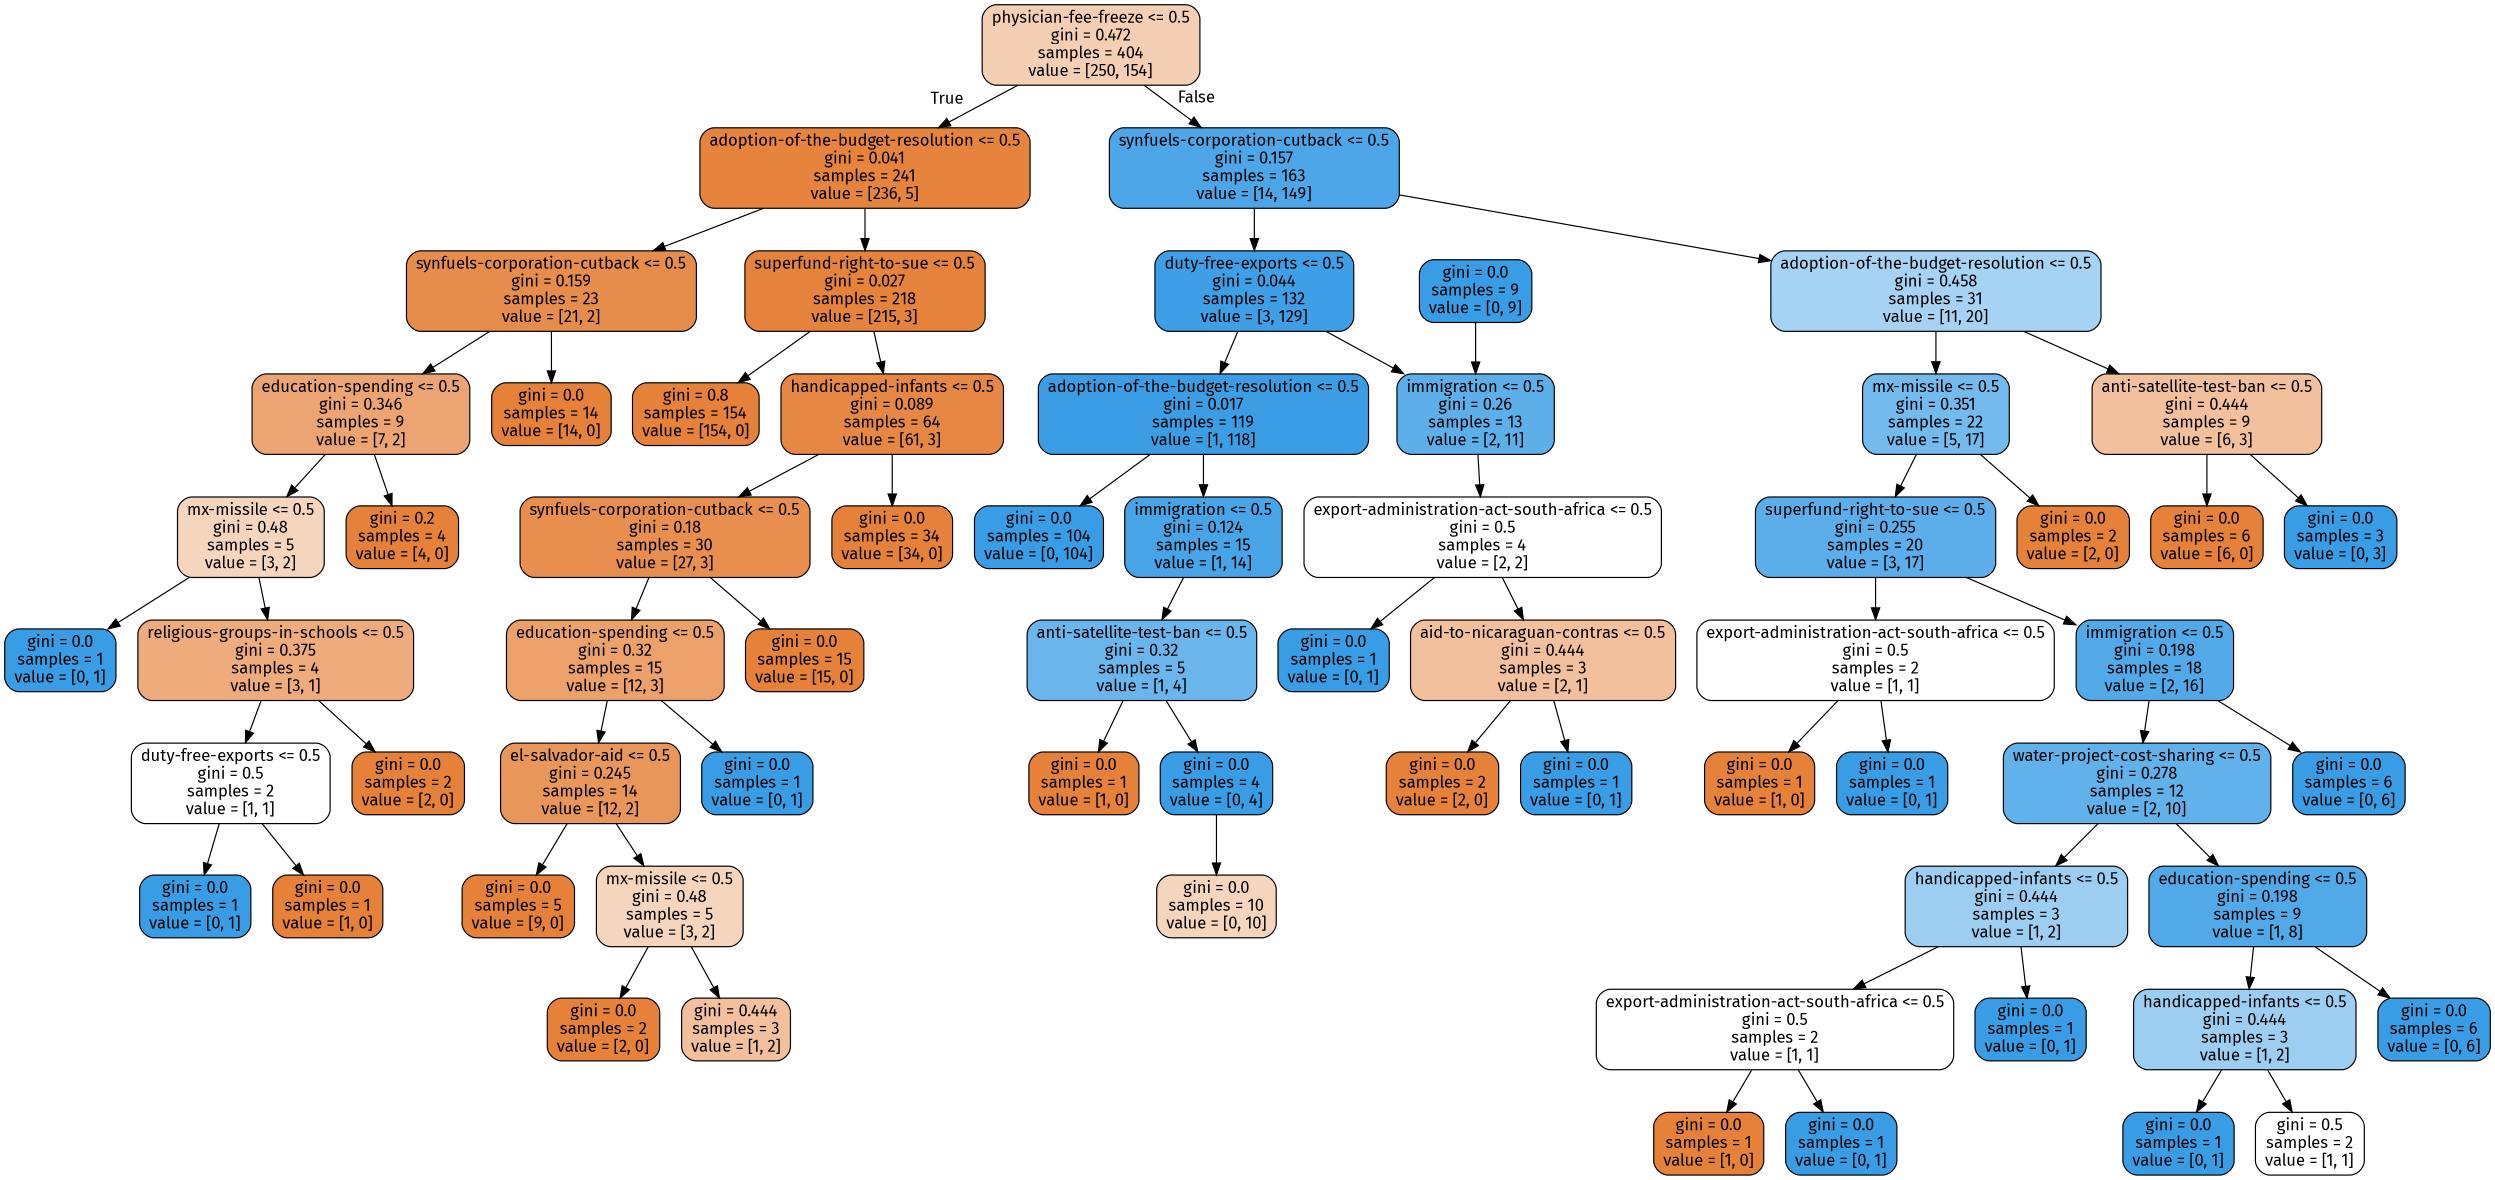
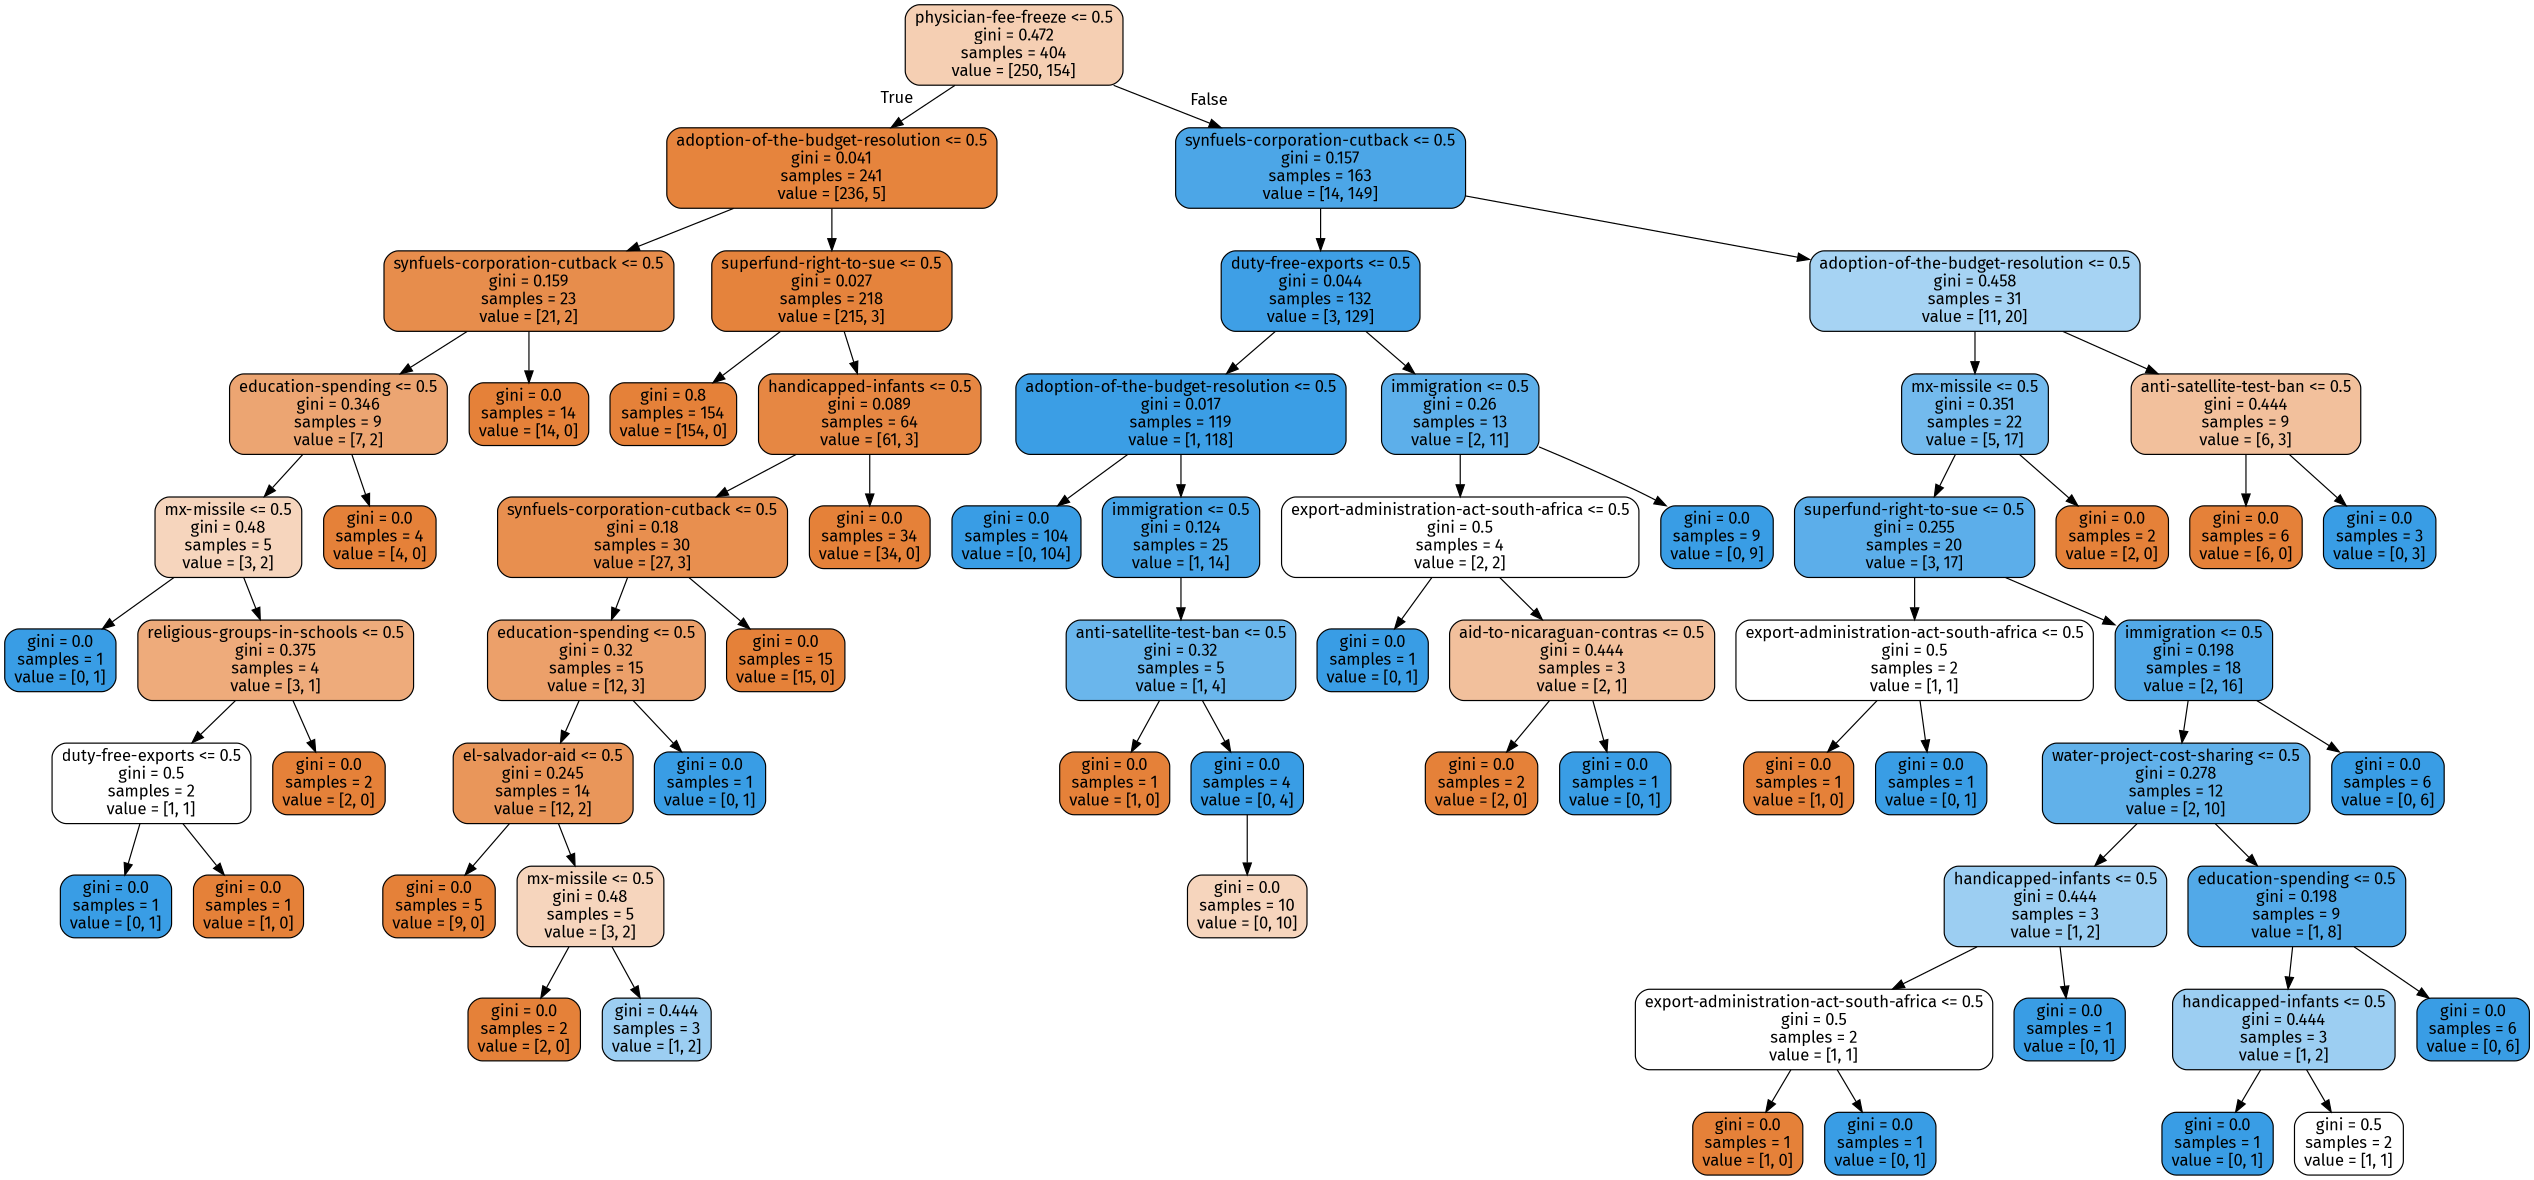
edge "gini = 0.0 samples = 9 value = [0, 9]" -> "immigration <= 0.5 gini = 0.26 samples = 13 value = [2, 11]": reversed
node "gini = 0.2 samples = 4 value = [4, 0]": label "gini = 0.2 samples = 4 value = [4, 0]" -> "gini = 0.0 samples = 4 value = [4, 0]"
node "immigration <= 0.5 gini = 0.124 samples = 15 value = [1, 14]": label "immigration <= 0.5 gini = 0.124 samples = 15 value = [1, 14]" -> "immigration <= 0.5 gini = 0.124 samples = 25 value = [1, 14]"
node "gini = 0.444 samples = 3 value = [1, 2]": fillcolor #f2c09c -> #9ccef2
